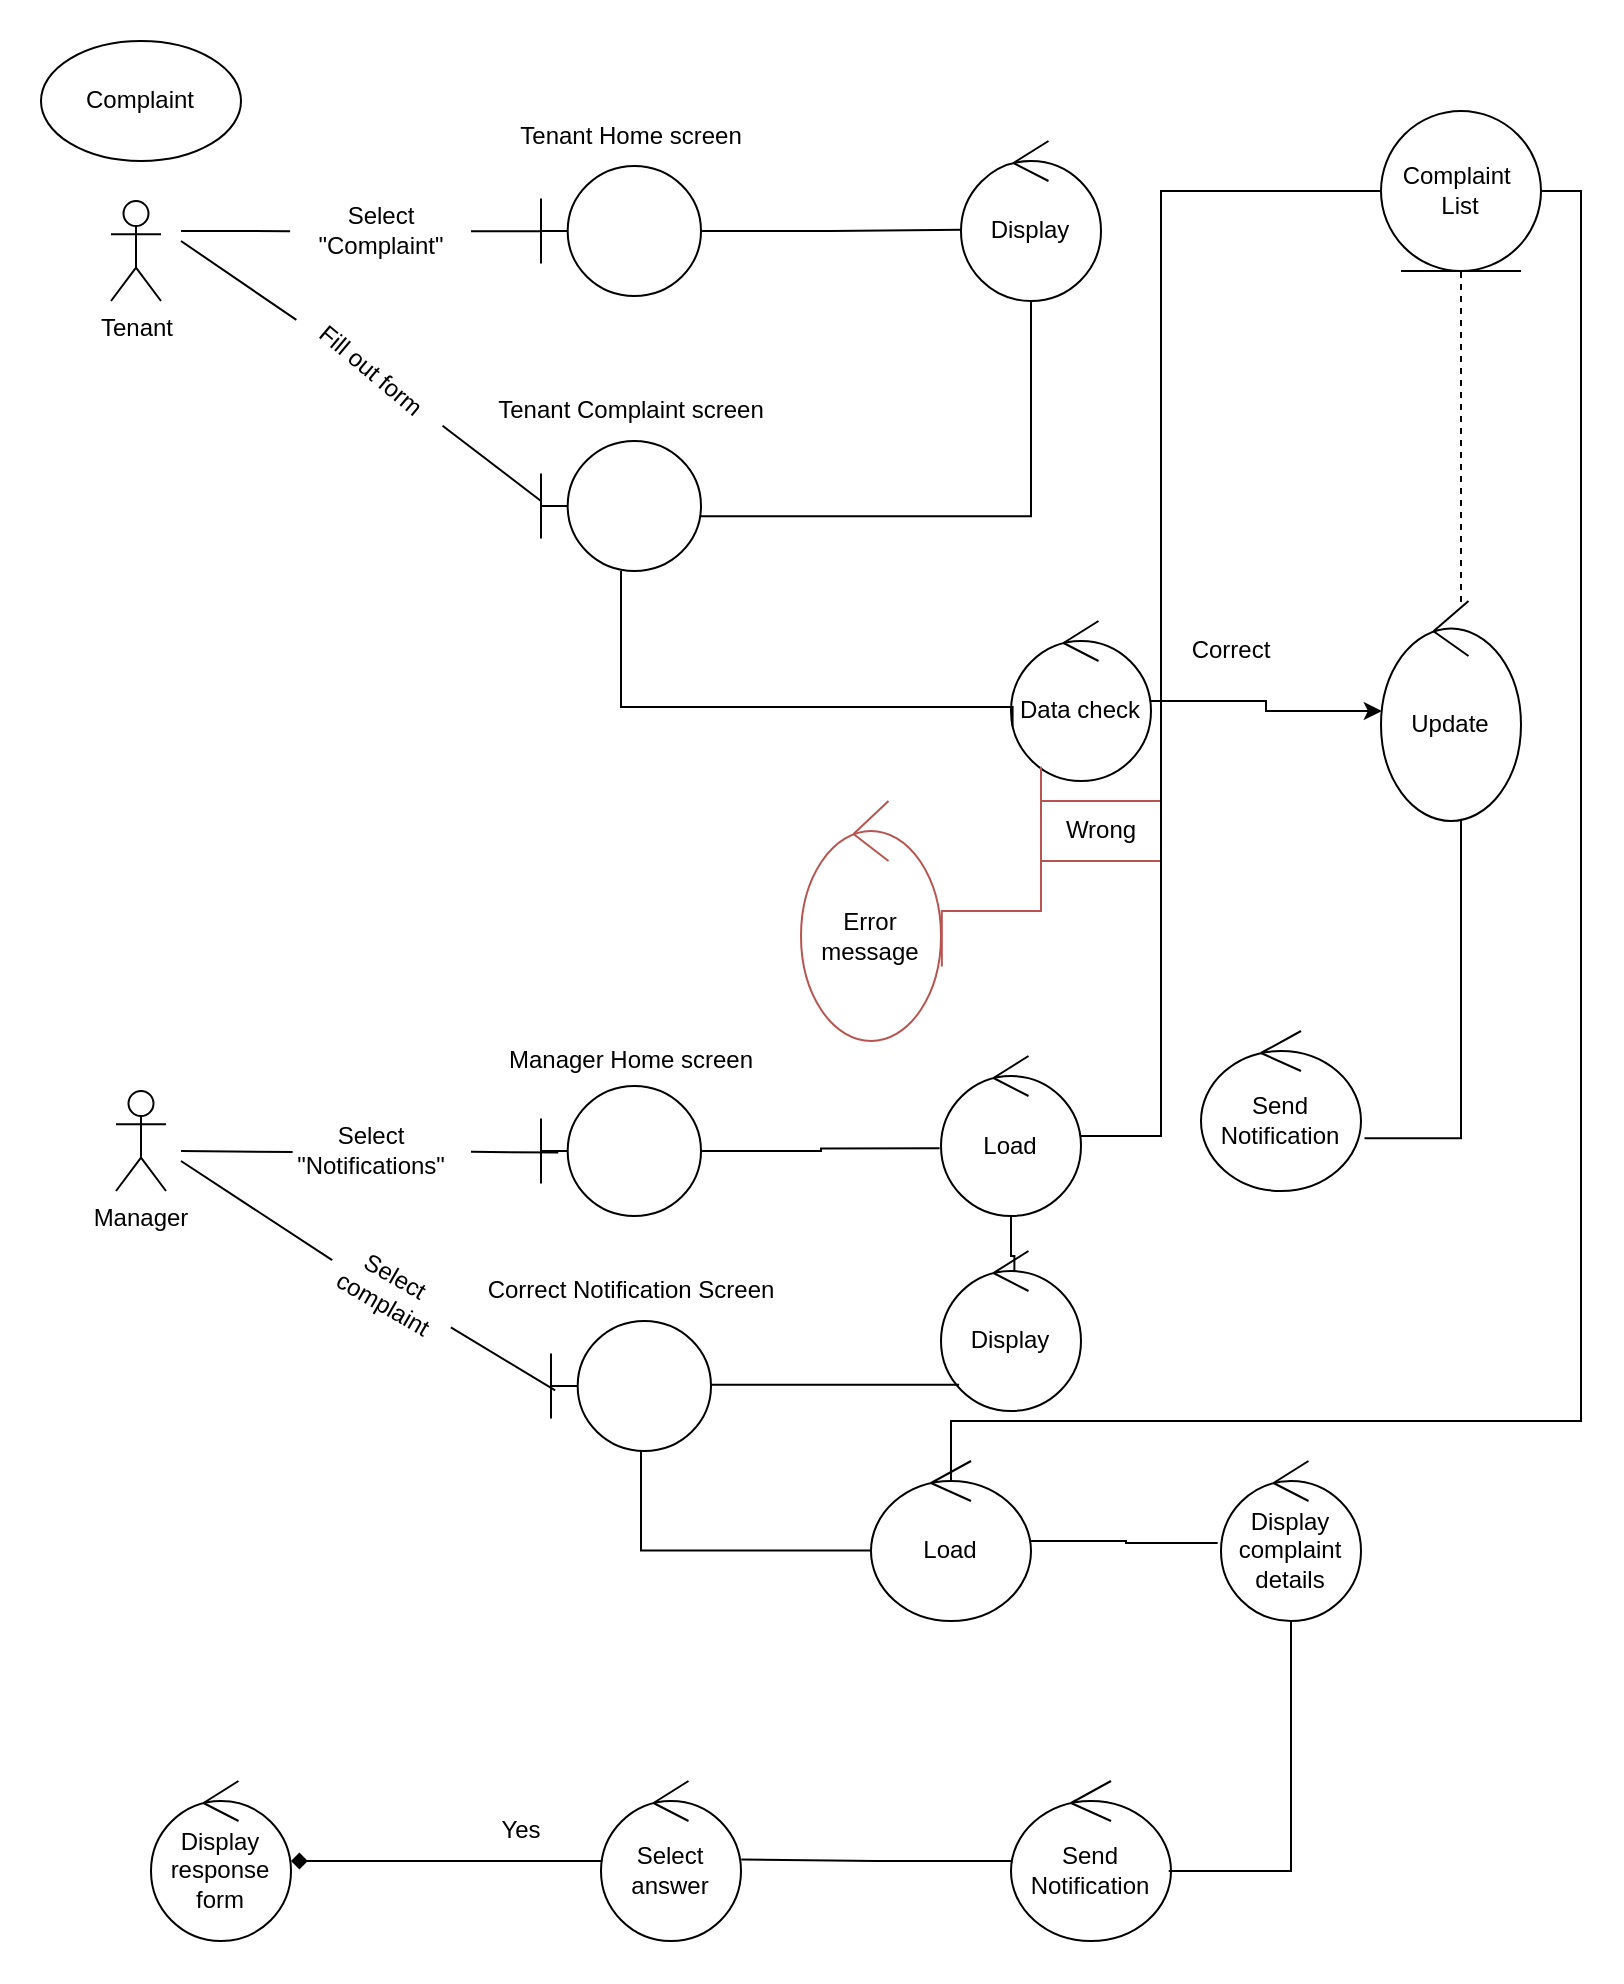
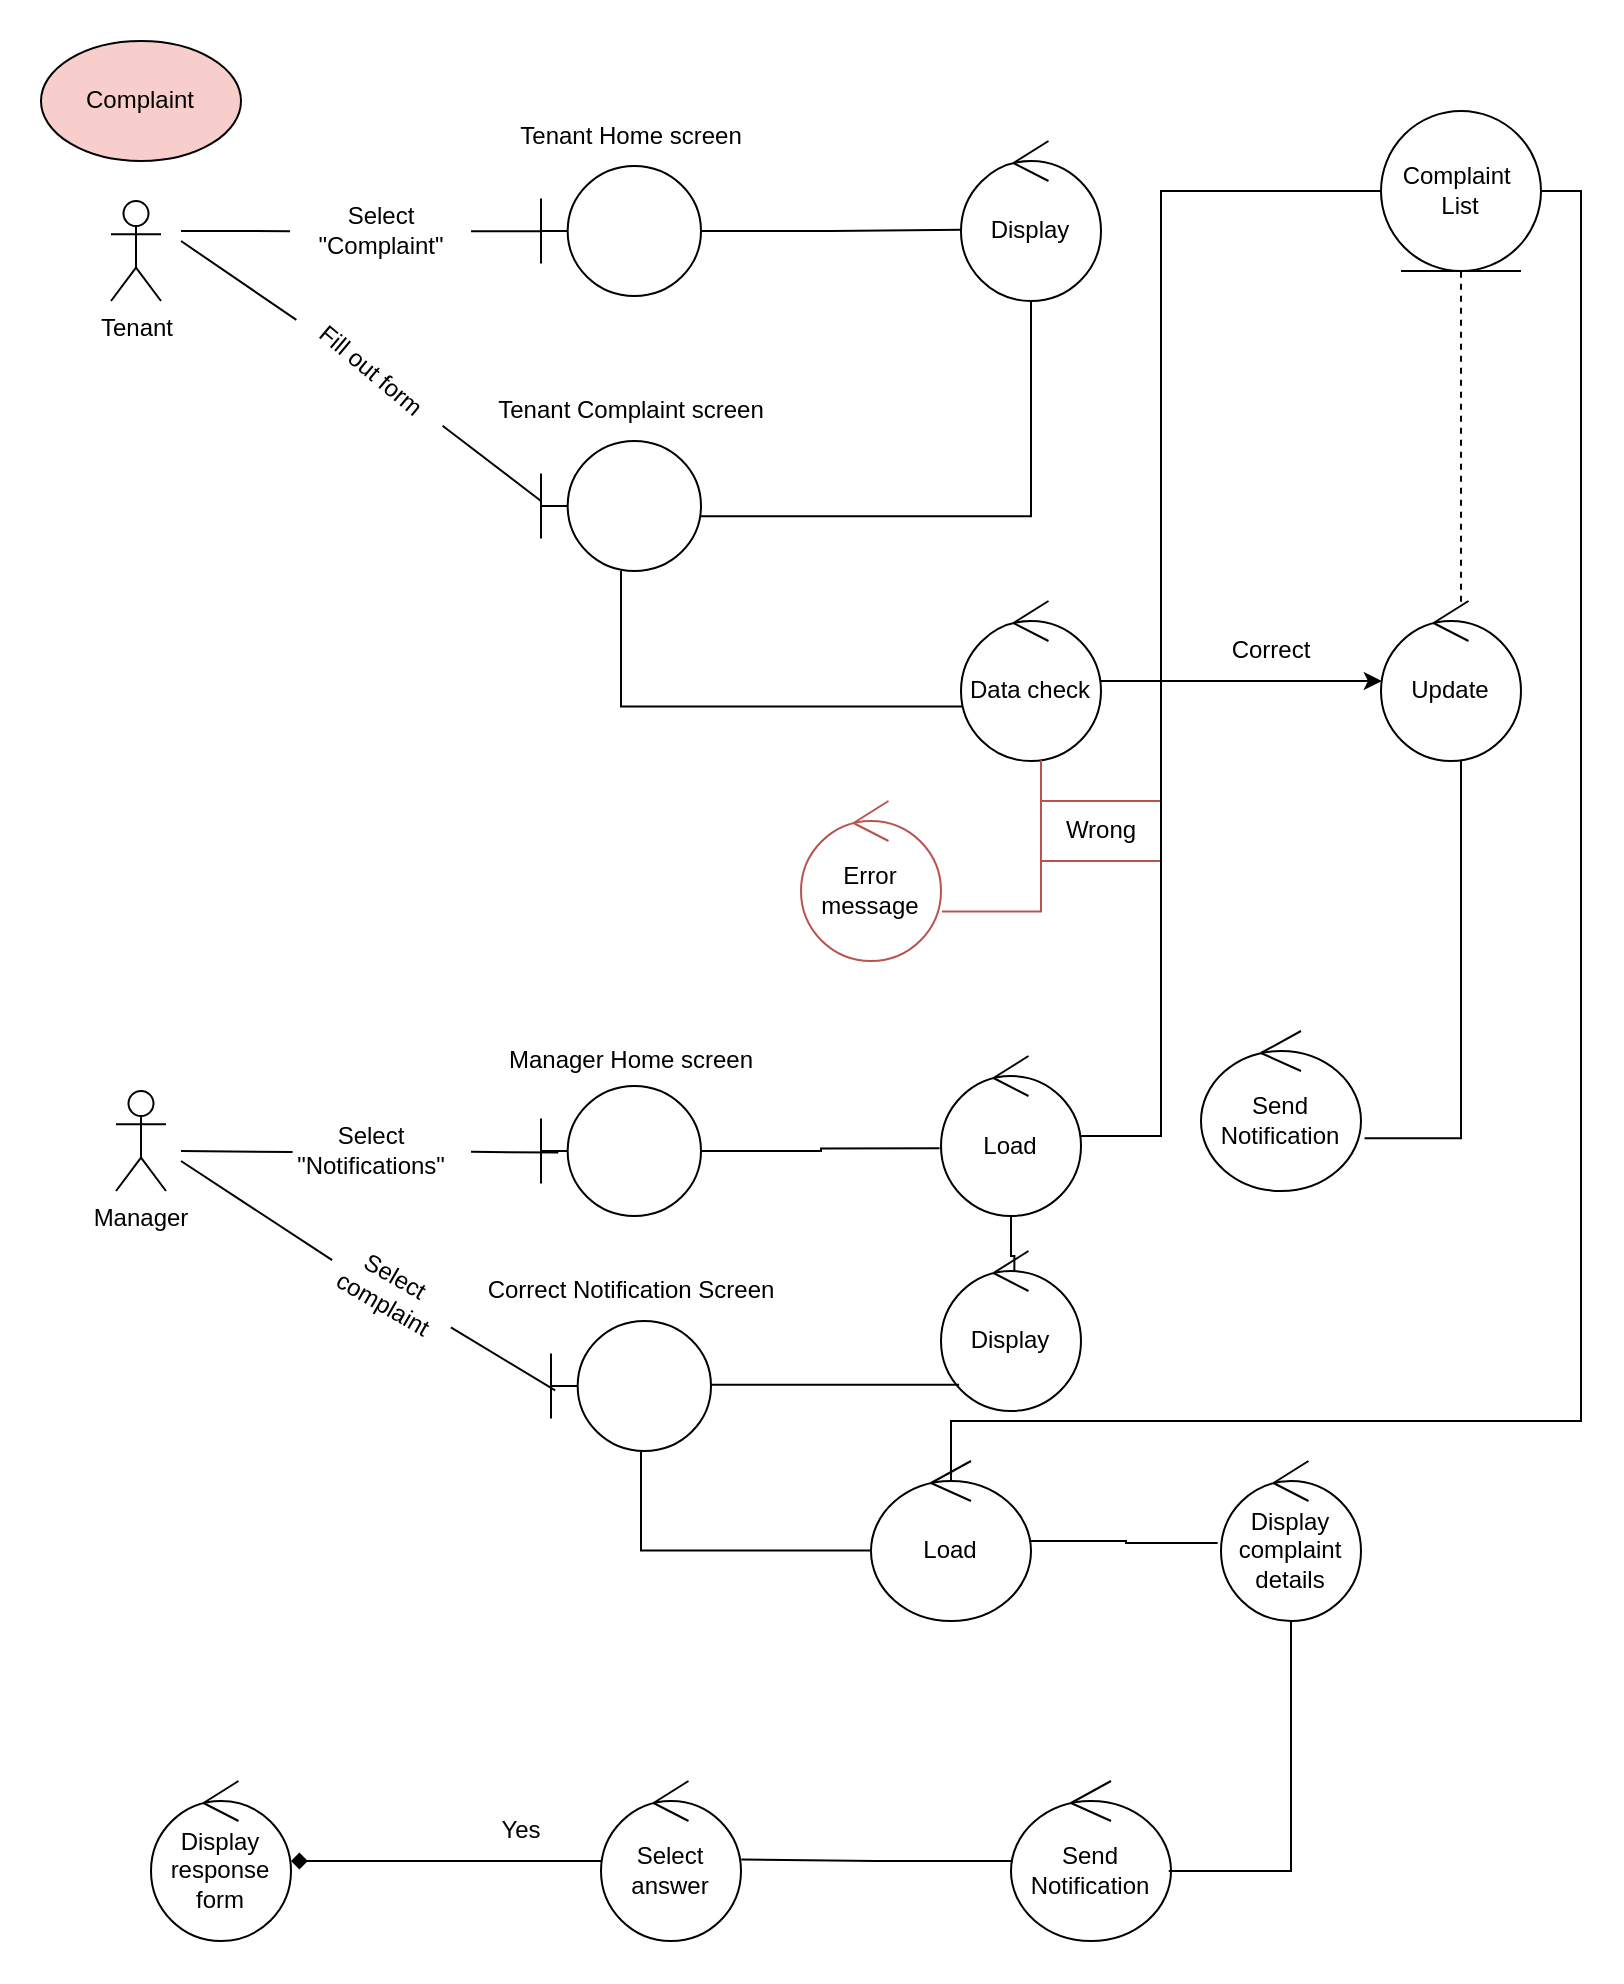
node "Complaint": fillcolor #ffffff -> #f8cecc
node "Correct": moved (1231, 651) -> (1271, 651)
node "Data check": moved (1081, 701) -> (1031, 681)
node "Update": size 140x220 -> 140x160
node "Error message": size 140x240 -> 140x160
